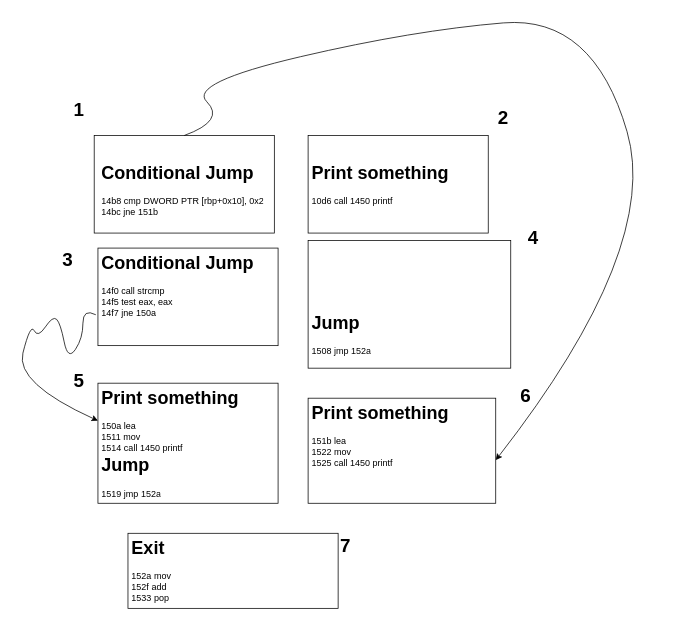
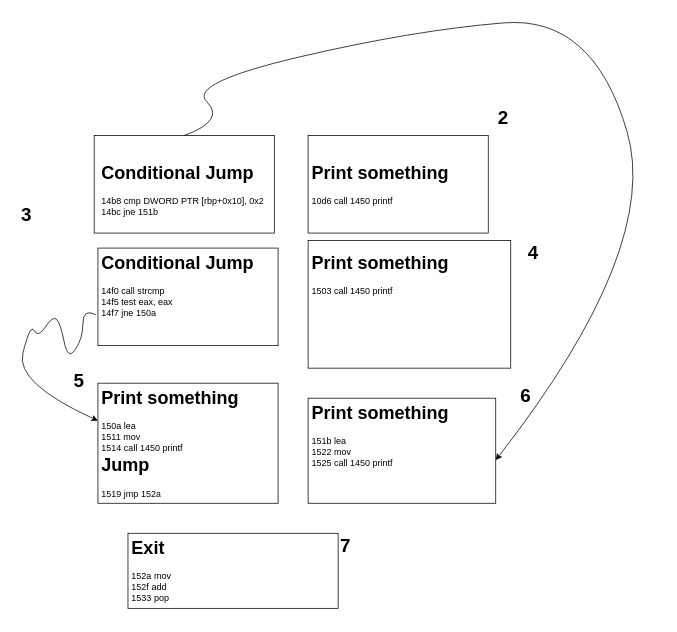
node "1": removed
node "4": moved (533, 237) -> (533, 252)
node "3": moved (68, 259) -> (27, 214)
node "Print something 1503 call 1450 printf": added
node "Jump 1508 jmp 152a": removed
